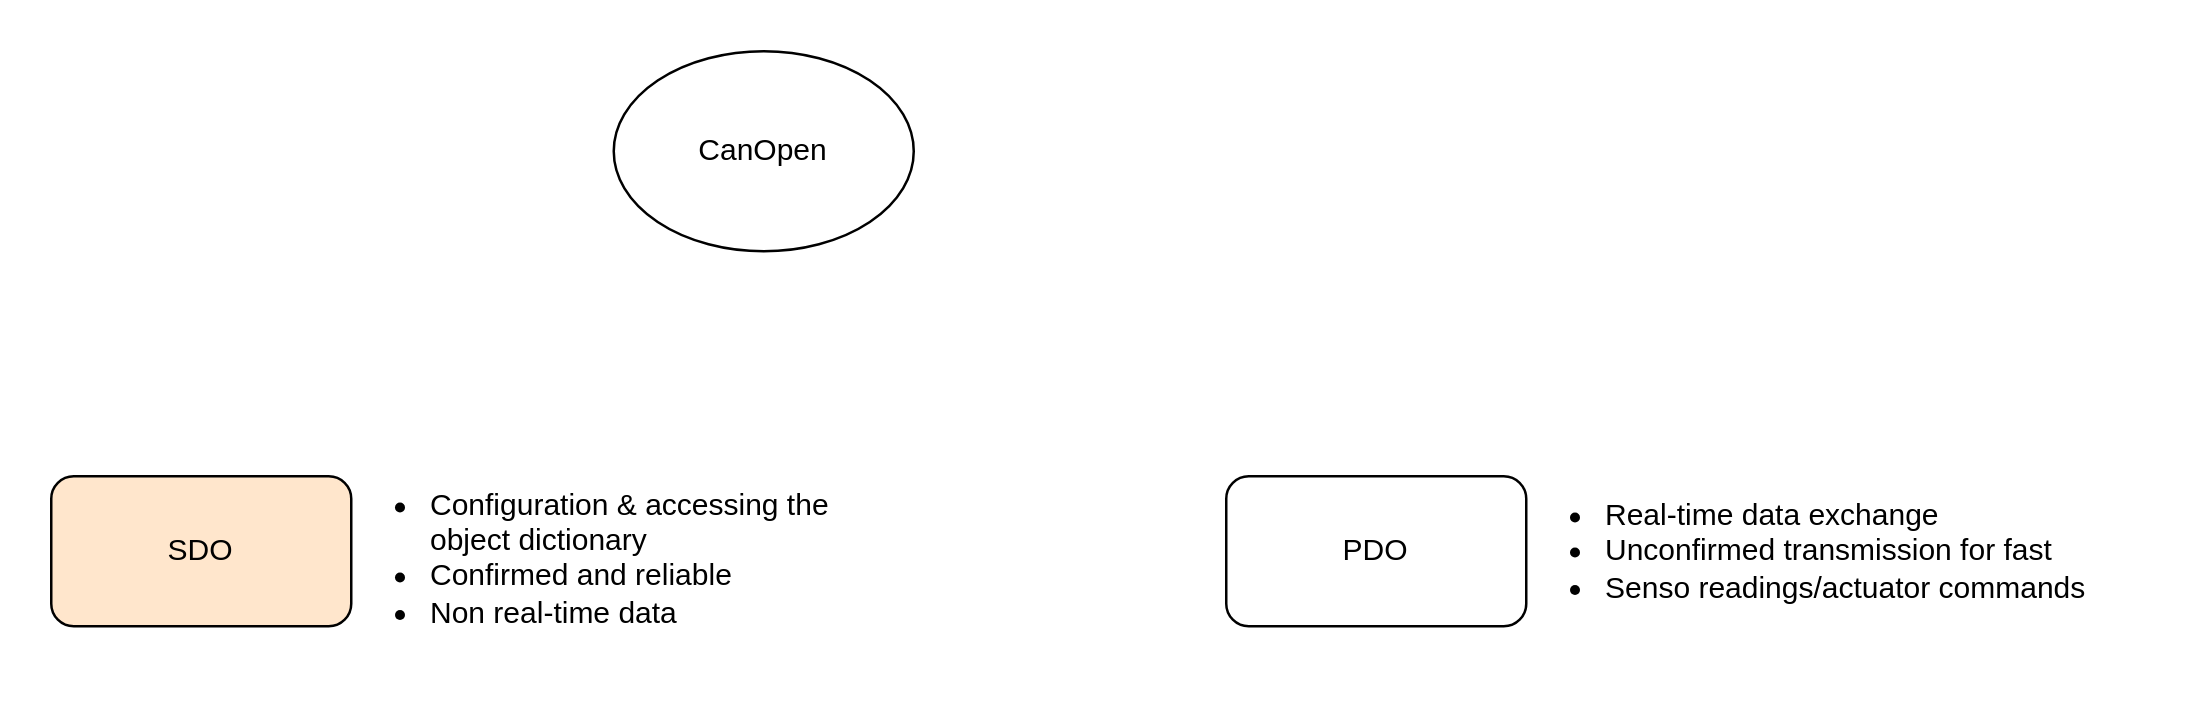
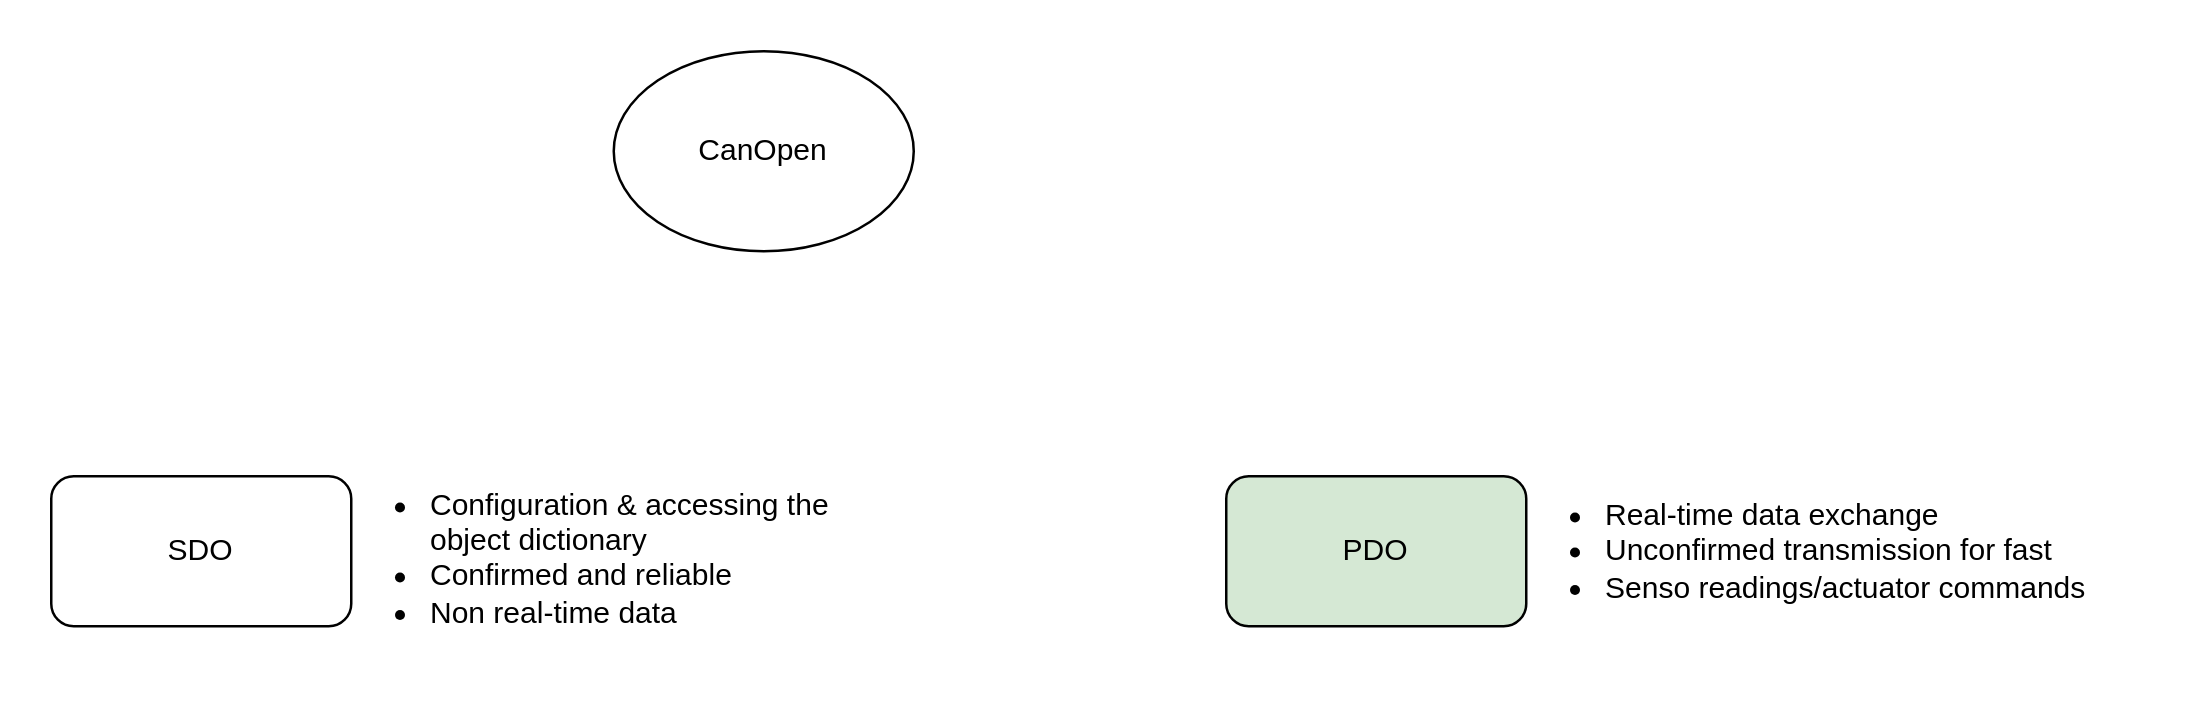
node "SDO": fillcolor #ffe6cc -> #ffffff
node "PDO": fillcolor #ffffff -> #d5e8d4
